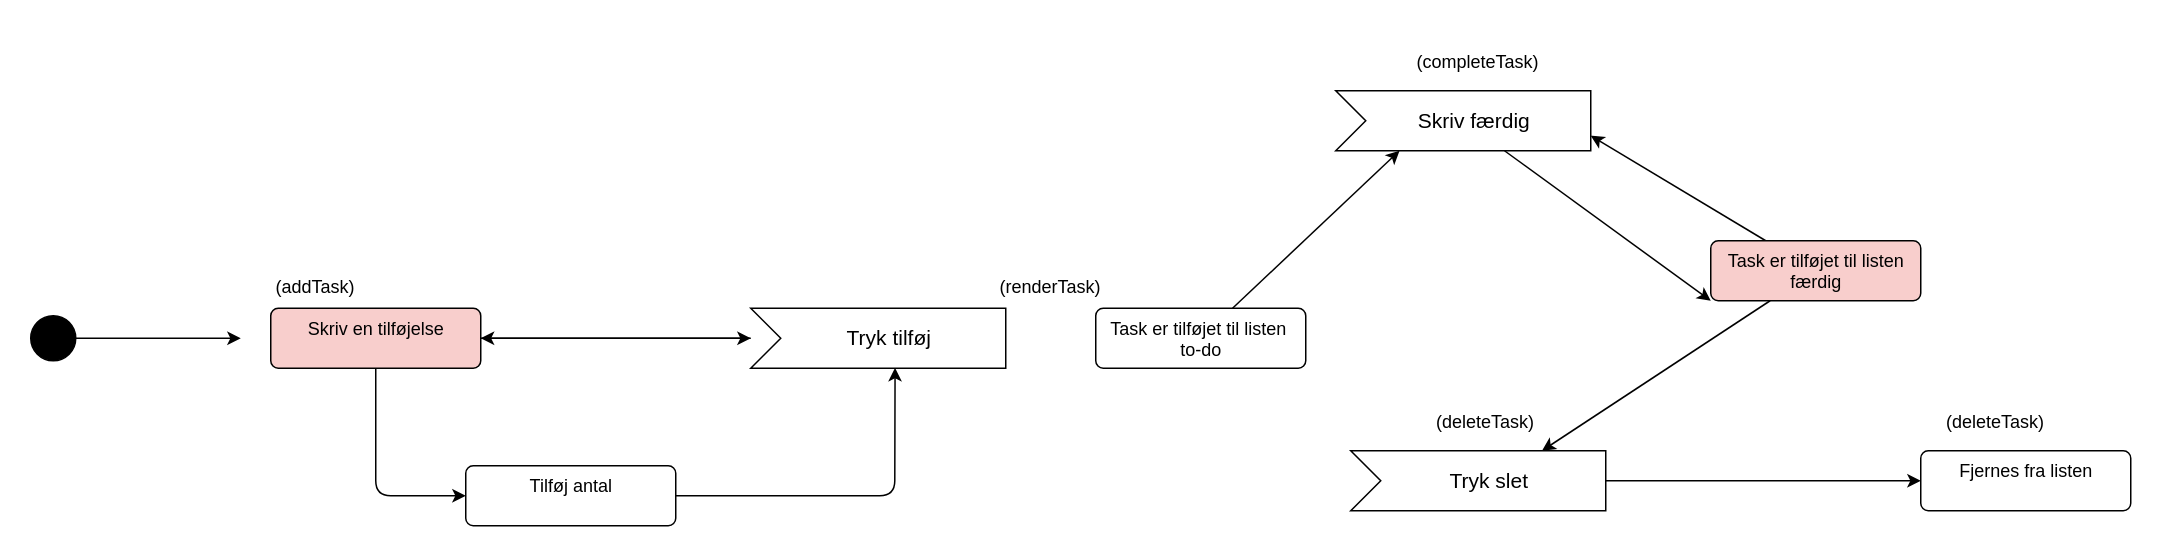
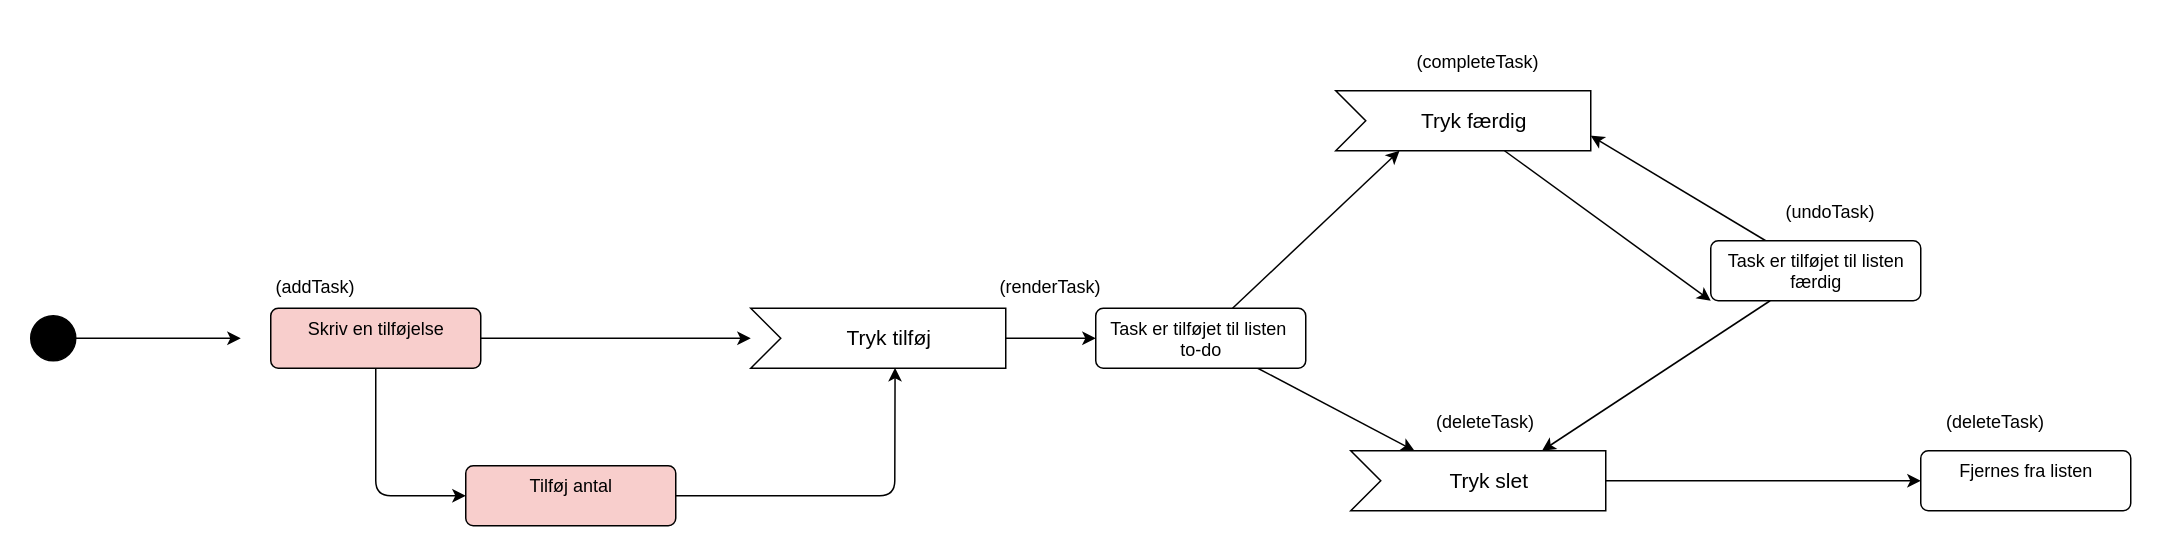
node "Skriv færdig": label "Skriv færdig" -> "Tryk færdig"
node "(undoTask)": added
node "Task er tilføjet til listen færdig": fillcolor #f8cecc -> #ffffff
edge "Tryk tilføj" -> "Skriv en tilføjelse": now "Tryk tilføj" -> "Task er tilføjet til listen to-do"
edge "Task er tilføjet til listen to-do" -> "Tryk slet": added
node "Tilføj antal": fillcolor #ffffff -> #f8cecc
